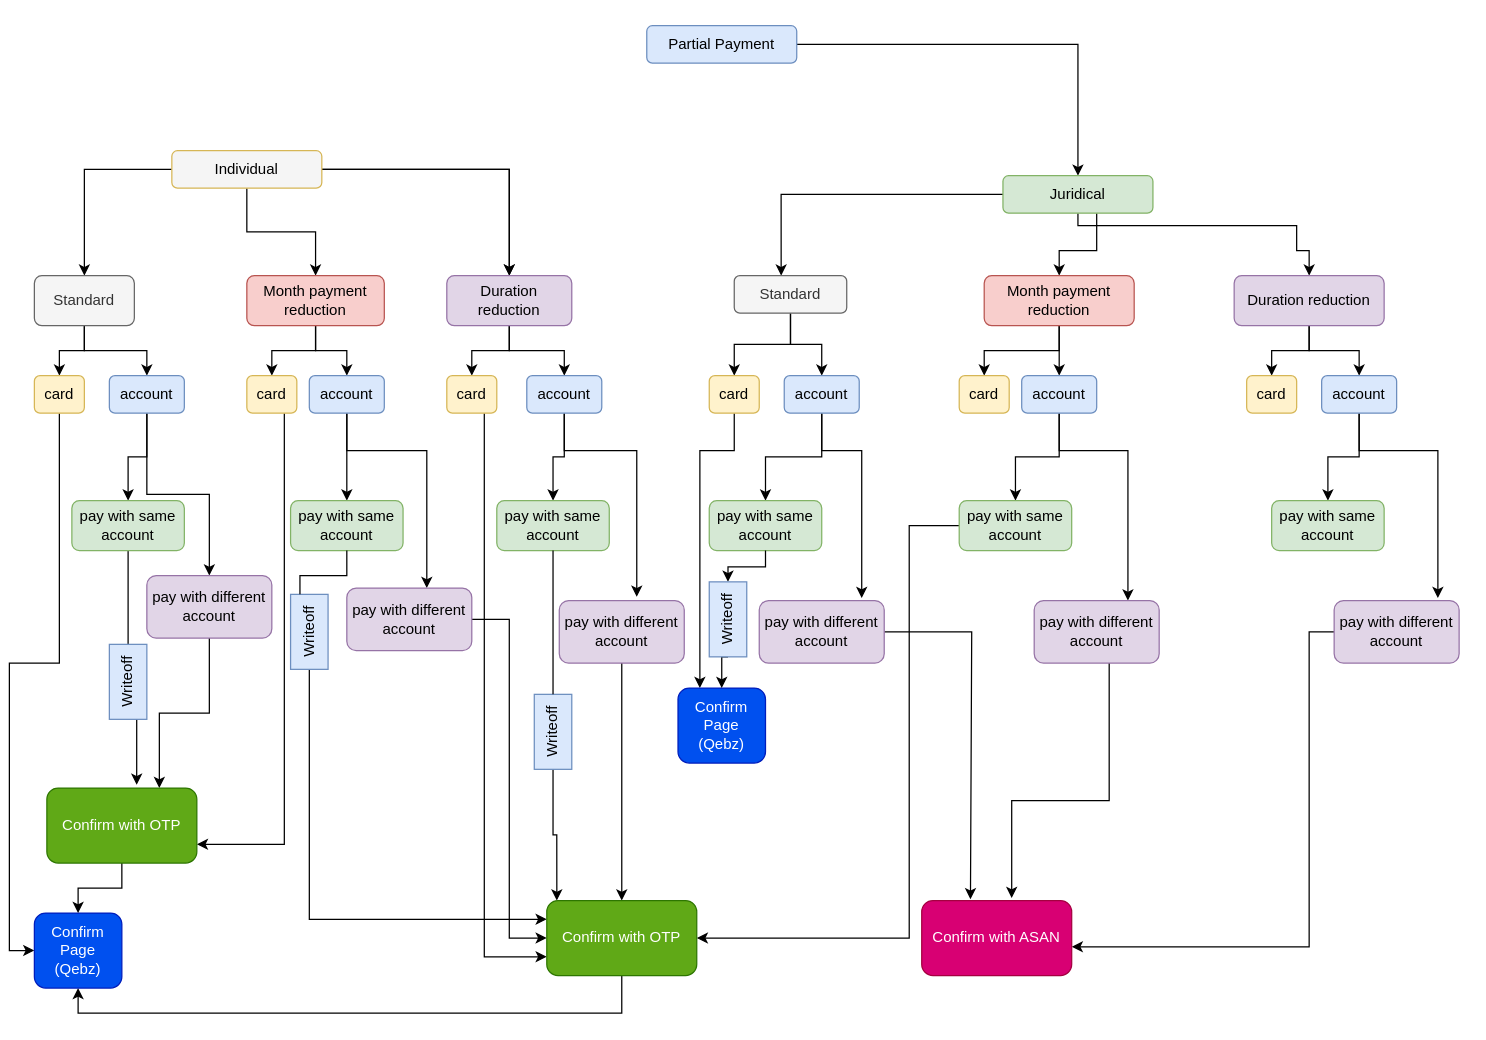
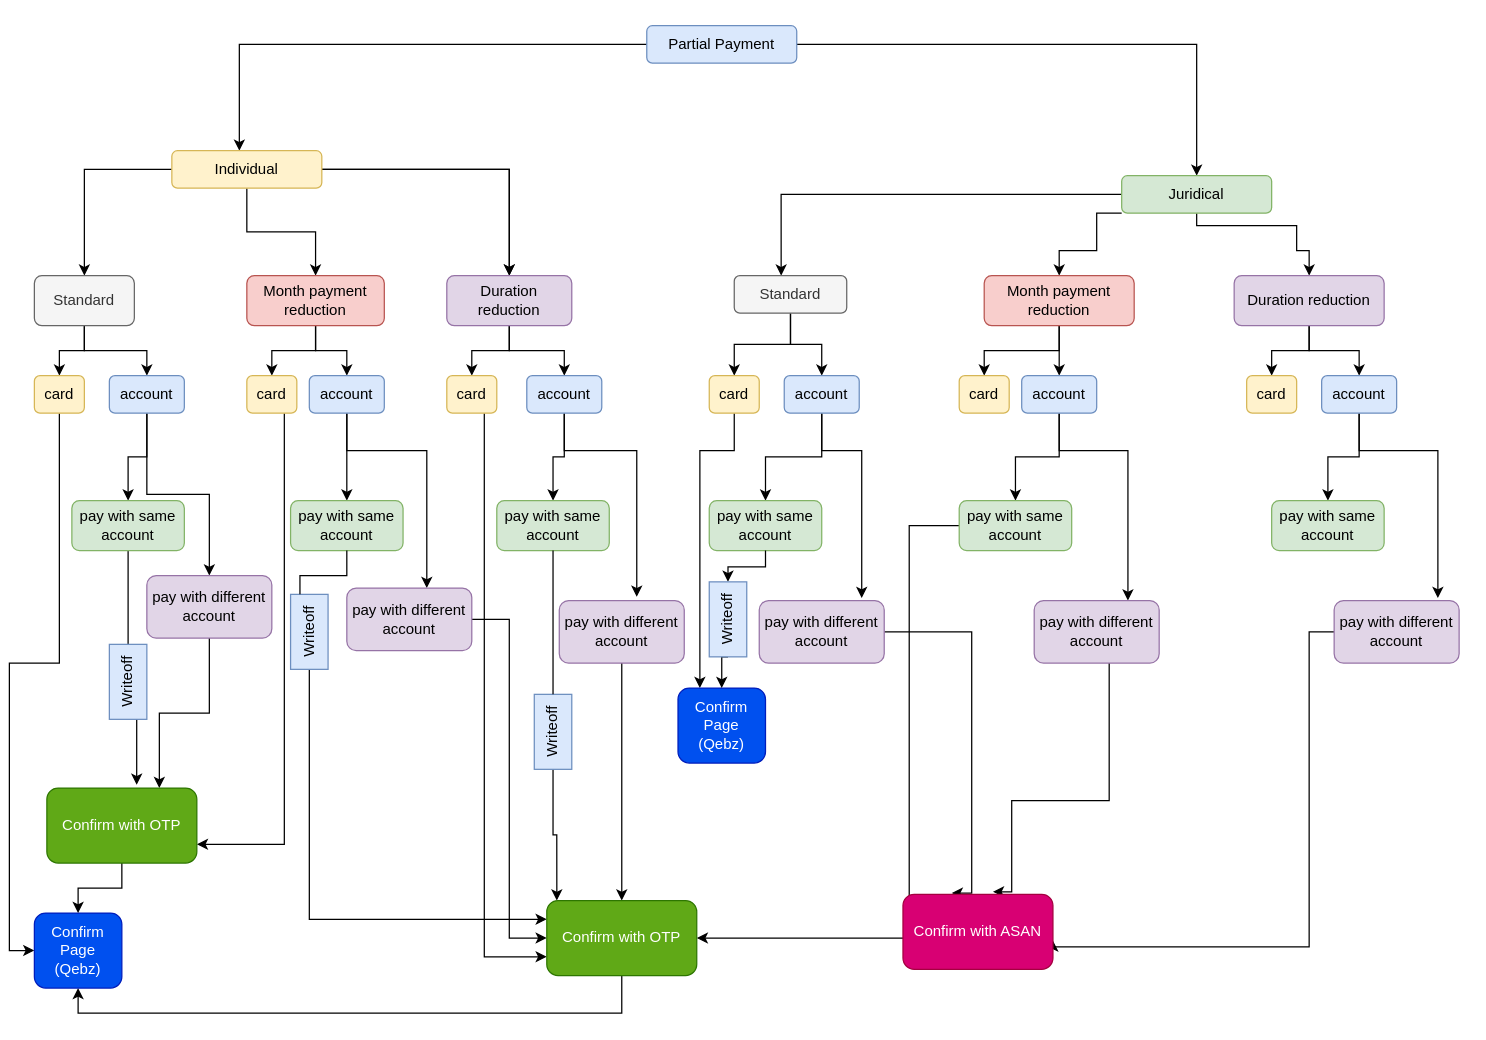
edge "Partial Payment" -> "Individual": added
node "Individual": fillcolor #f5f5f5 -> #fff2cc
node "Juridical": moved (1078, 194) -> (1197, 194)
node "Confirm with ASAN": moved (997, 938) -> (978, 932)
